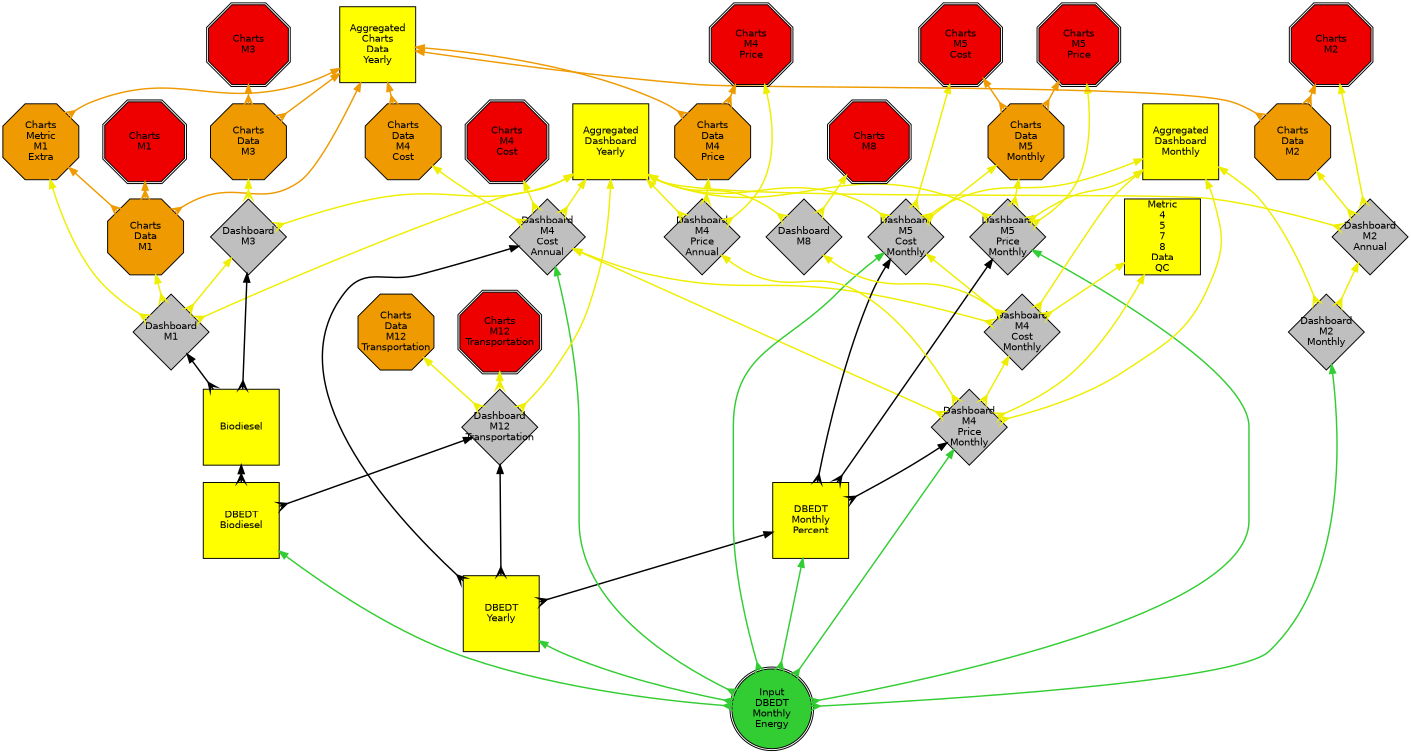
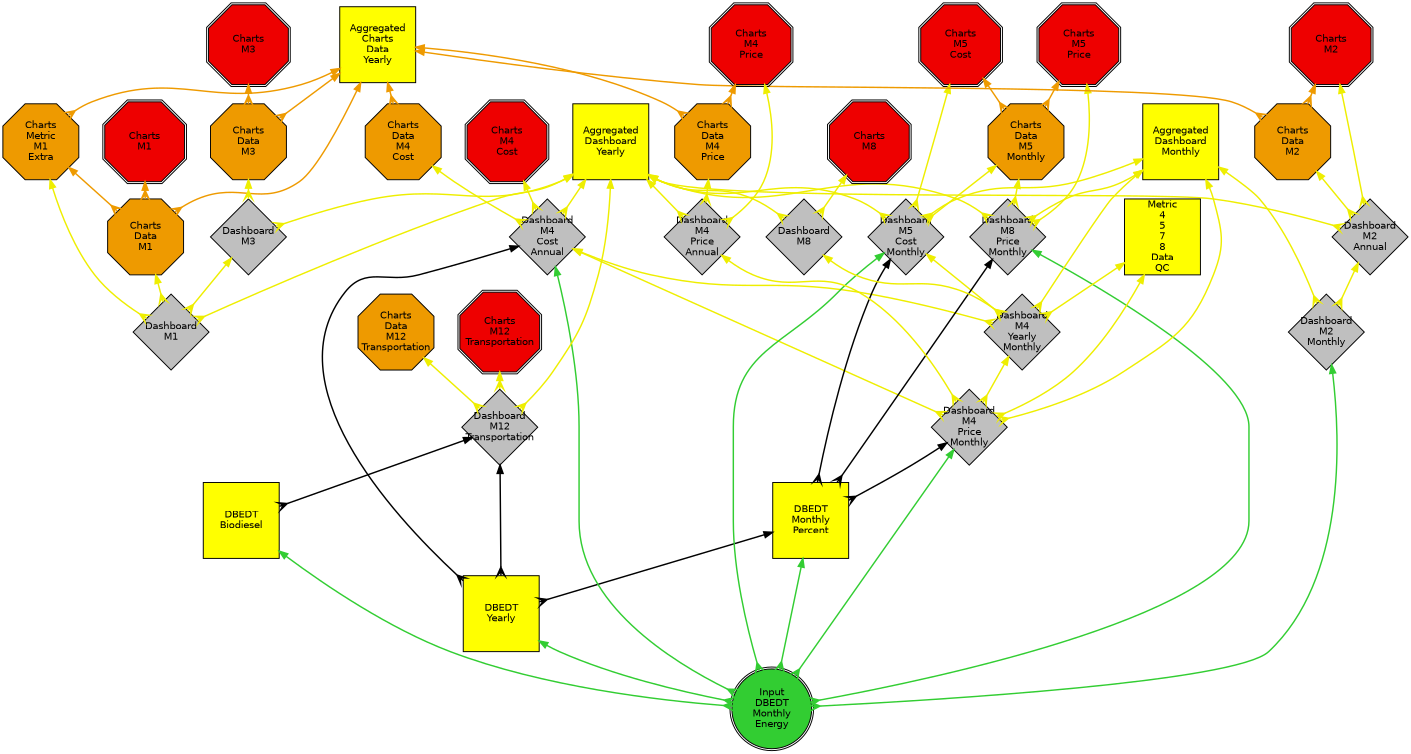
node "Dashboard M5 Price Monthly": label "Dashboard M5 Price Monthly" -> "Dashboard M8 Price Monthly"
node "Dashboard M4 Cost Monthly": label "Dashboard M4 Cost Monthly" -> "Dashboard M4 Yearly Monthly"
node "Biodiesel": removed
